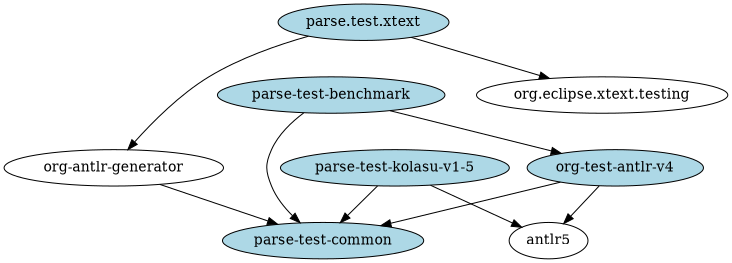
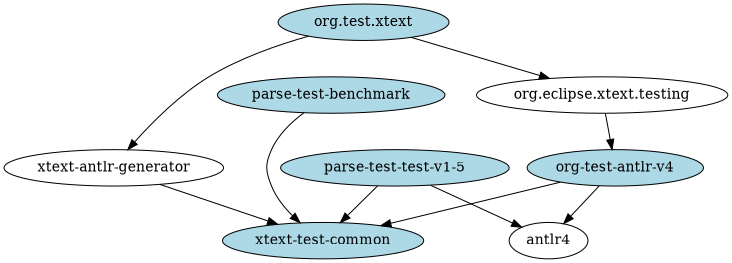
node "parse.test.xtext": label "parse.test.xtext" -> "org.test.xtext"
edge "parse-test-benchmark" -> "org-test-antlr-v4": now "org.eclipse.xtext.testing" -> "org-test-antlr-v4"
node "org-antlr-generator": label "org-antlr-generator" -> "xtext-antlr-generator"
node "parse-test-kolasu-v1-5": label "parse-test-kolasu-v1-5" -> "parse-test-test-v1-5"
node "parse-test-common": label "parse-test-common" -> "xtext-test-common"
node "antlr5": label "antlr5" -> "antlr4"
